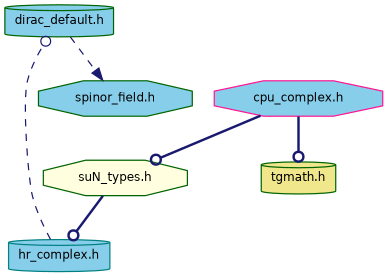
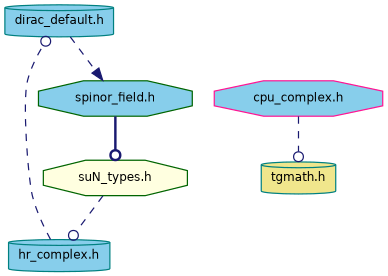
node "dirac_default.h": color darkgreen -> teal
edge "cpu_complex.h" -> "tgmath.h": style bold -> dashed
edge "cpu_complex.h" -> "suN_types.h": now "spinor_field.h" -> "suN_types.h"
node "tgmath.h": color darkgreen -> teal
edge "suN_types.h" -> "hr_complex.h": style bold -> dashed
